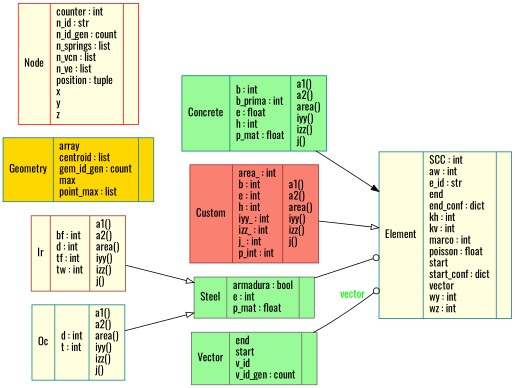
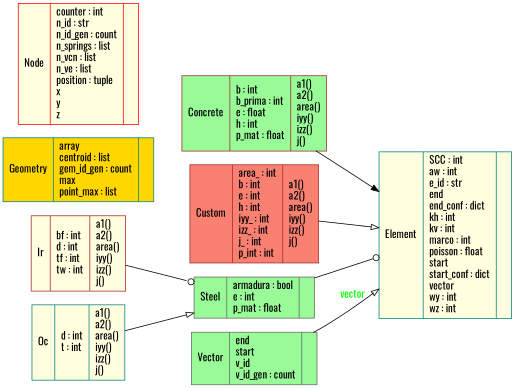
node "Concrete": color teal -> brown
edge "Ir" -> "Steel": arrowhead onormal -> odot
edge "Vector" -> "Element": arrowhead odot -> onormal
